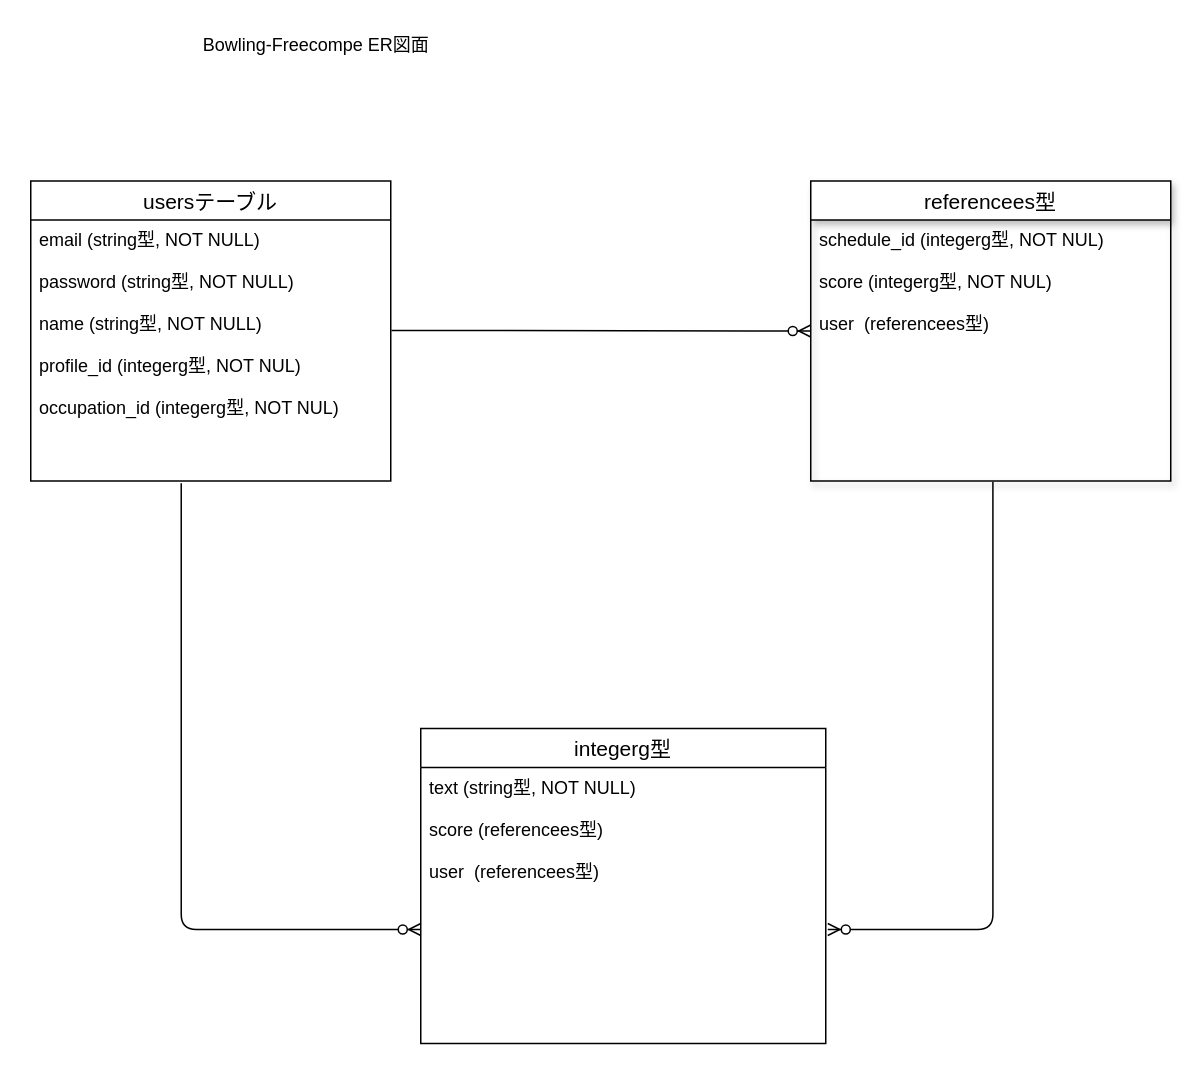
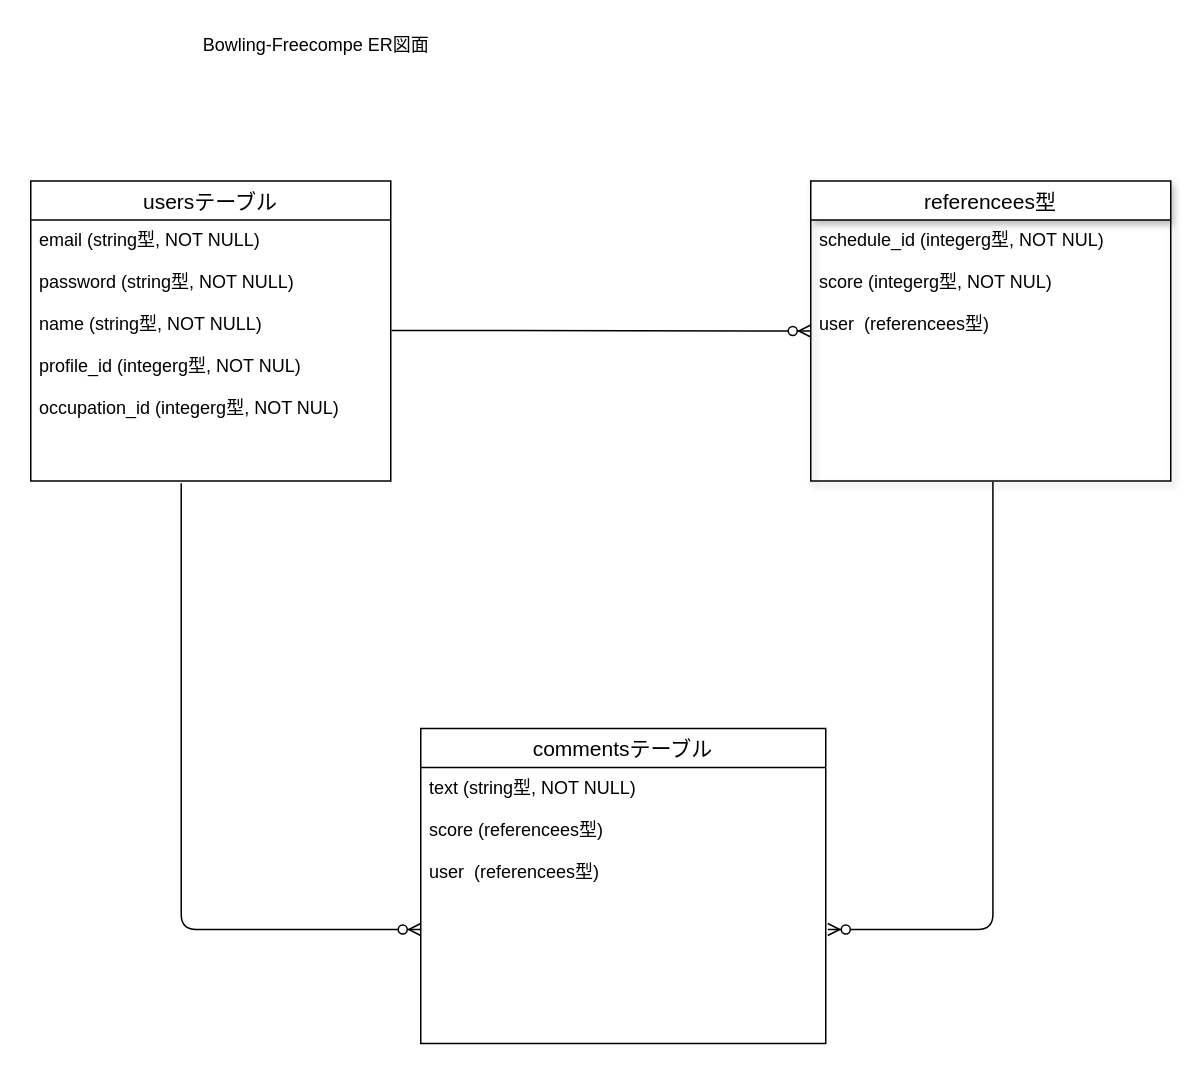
node "integerg型": label "integerg型" -> "commentsテーブル"
